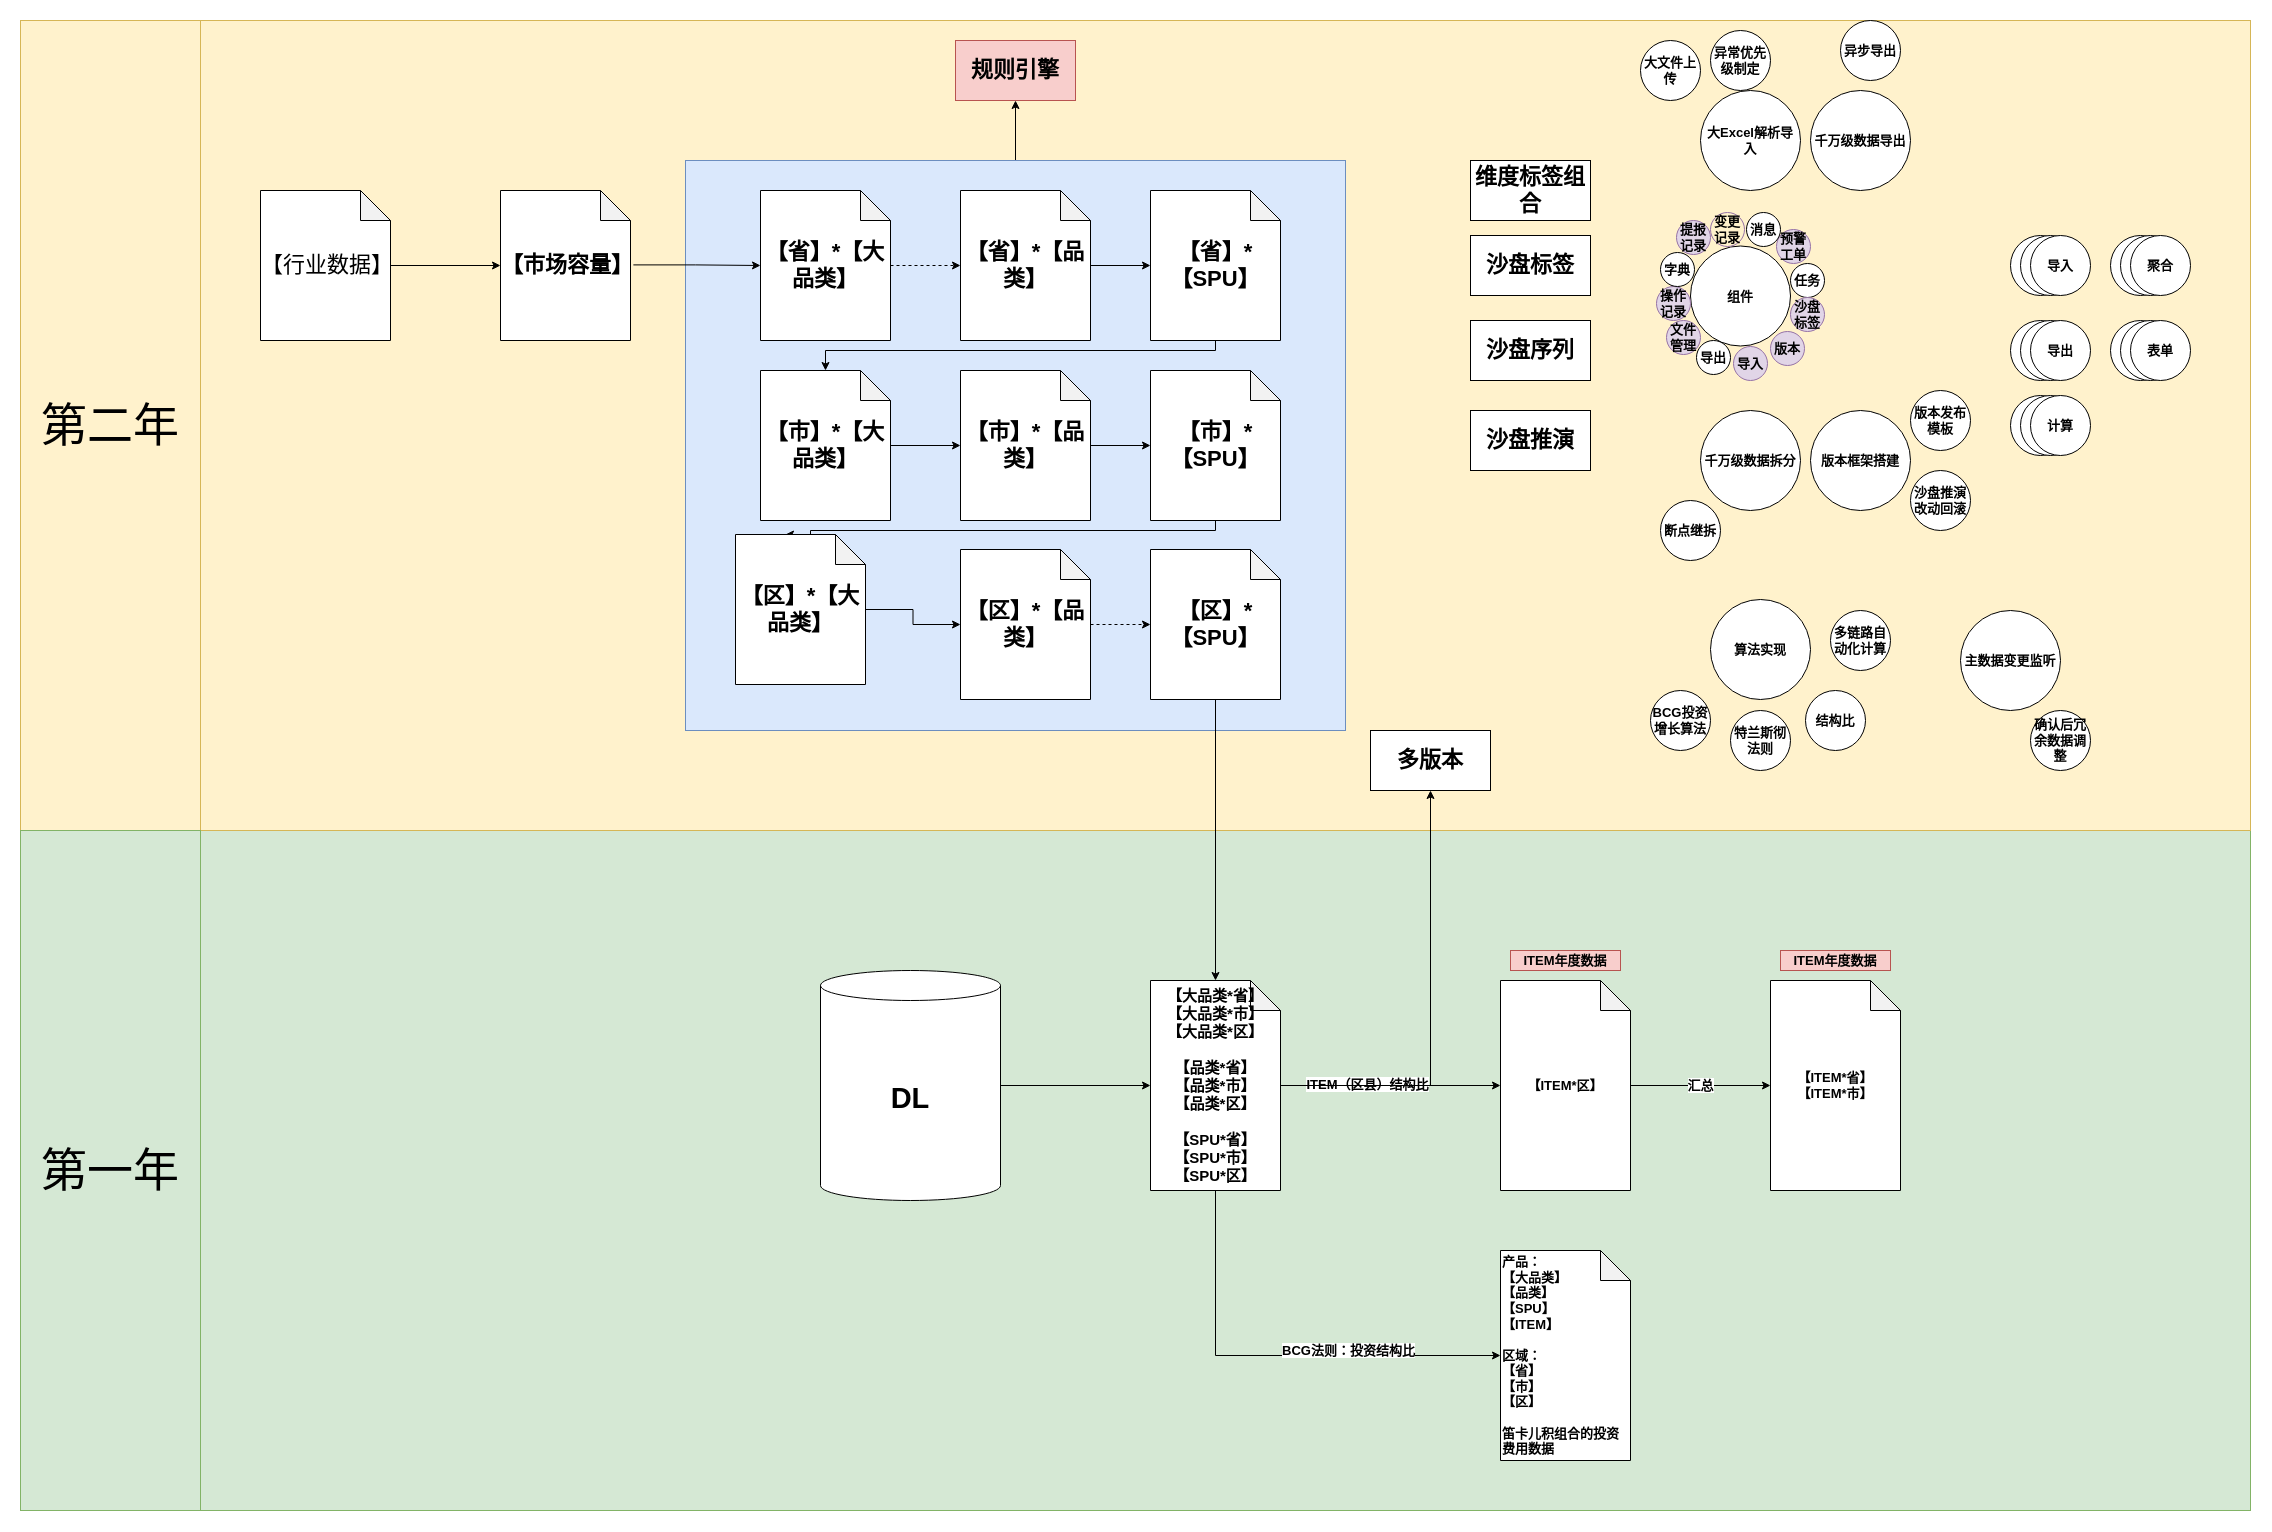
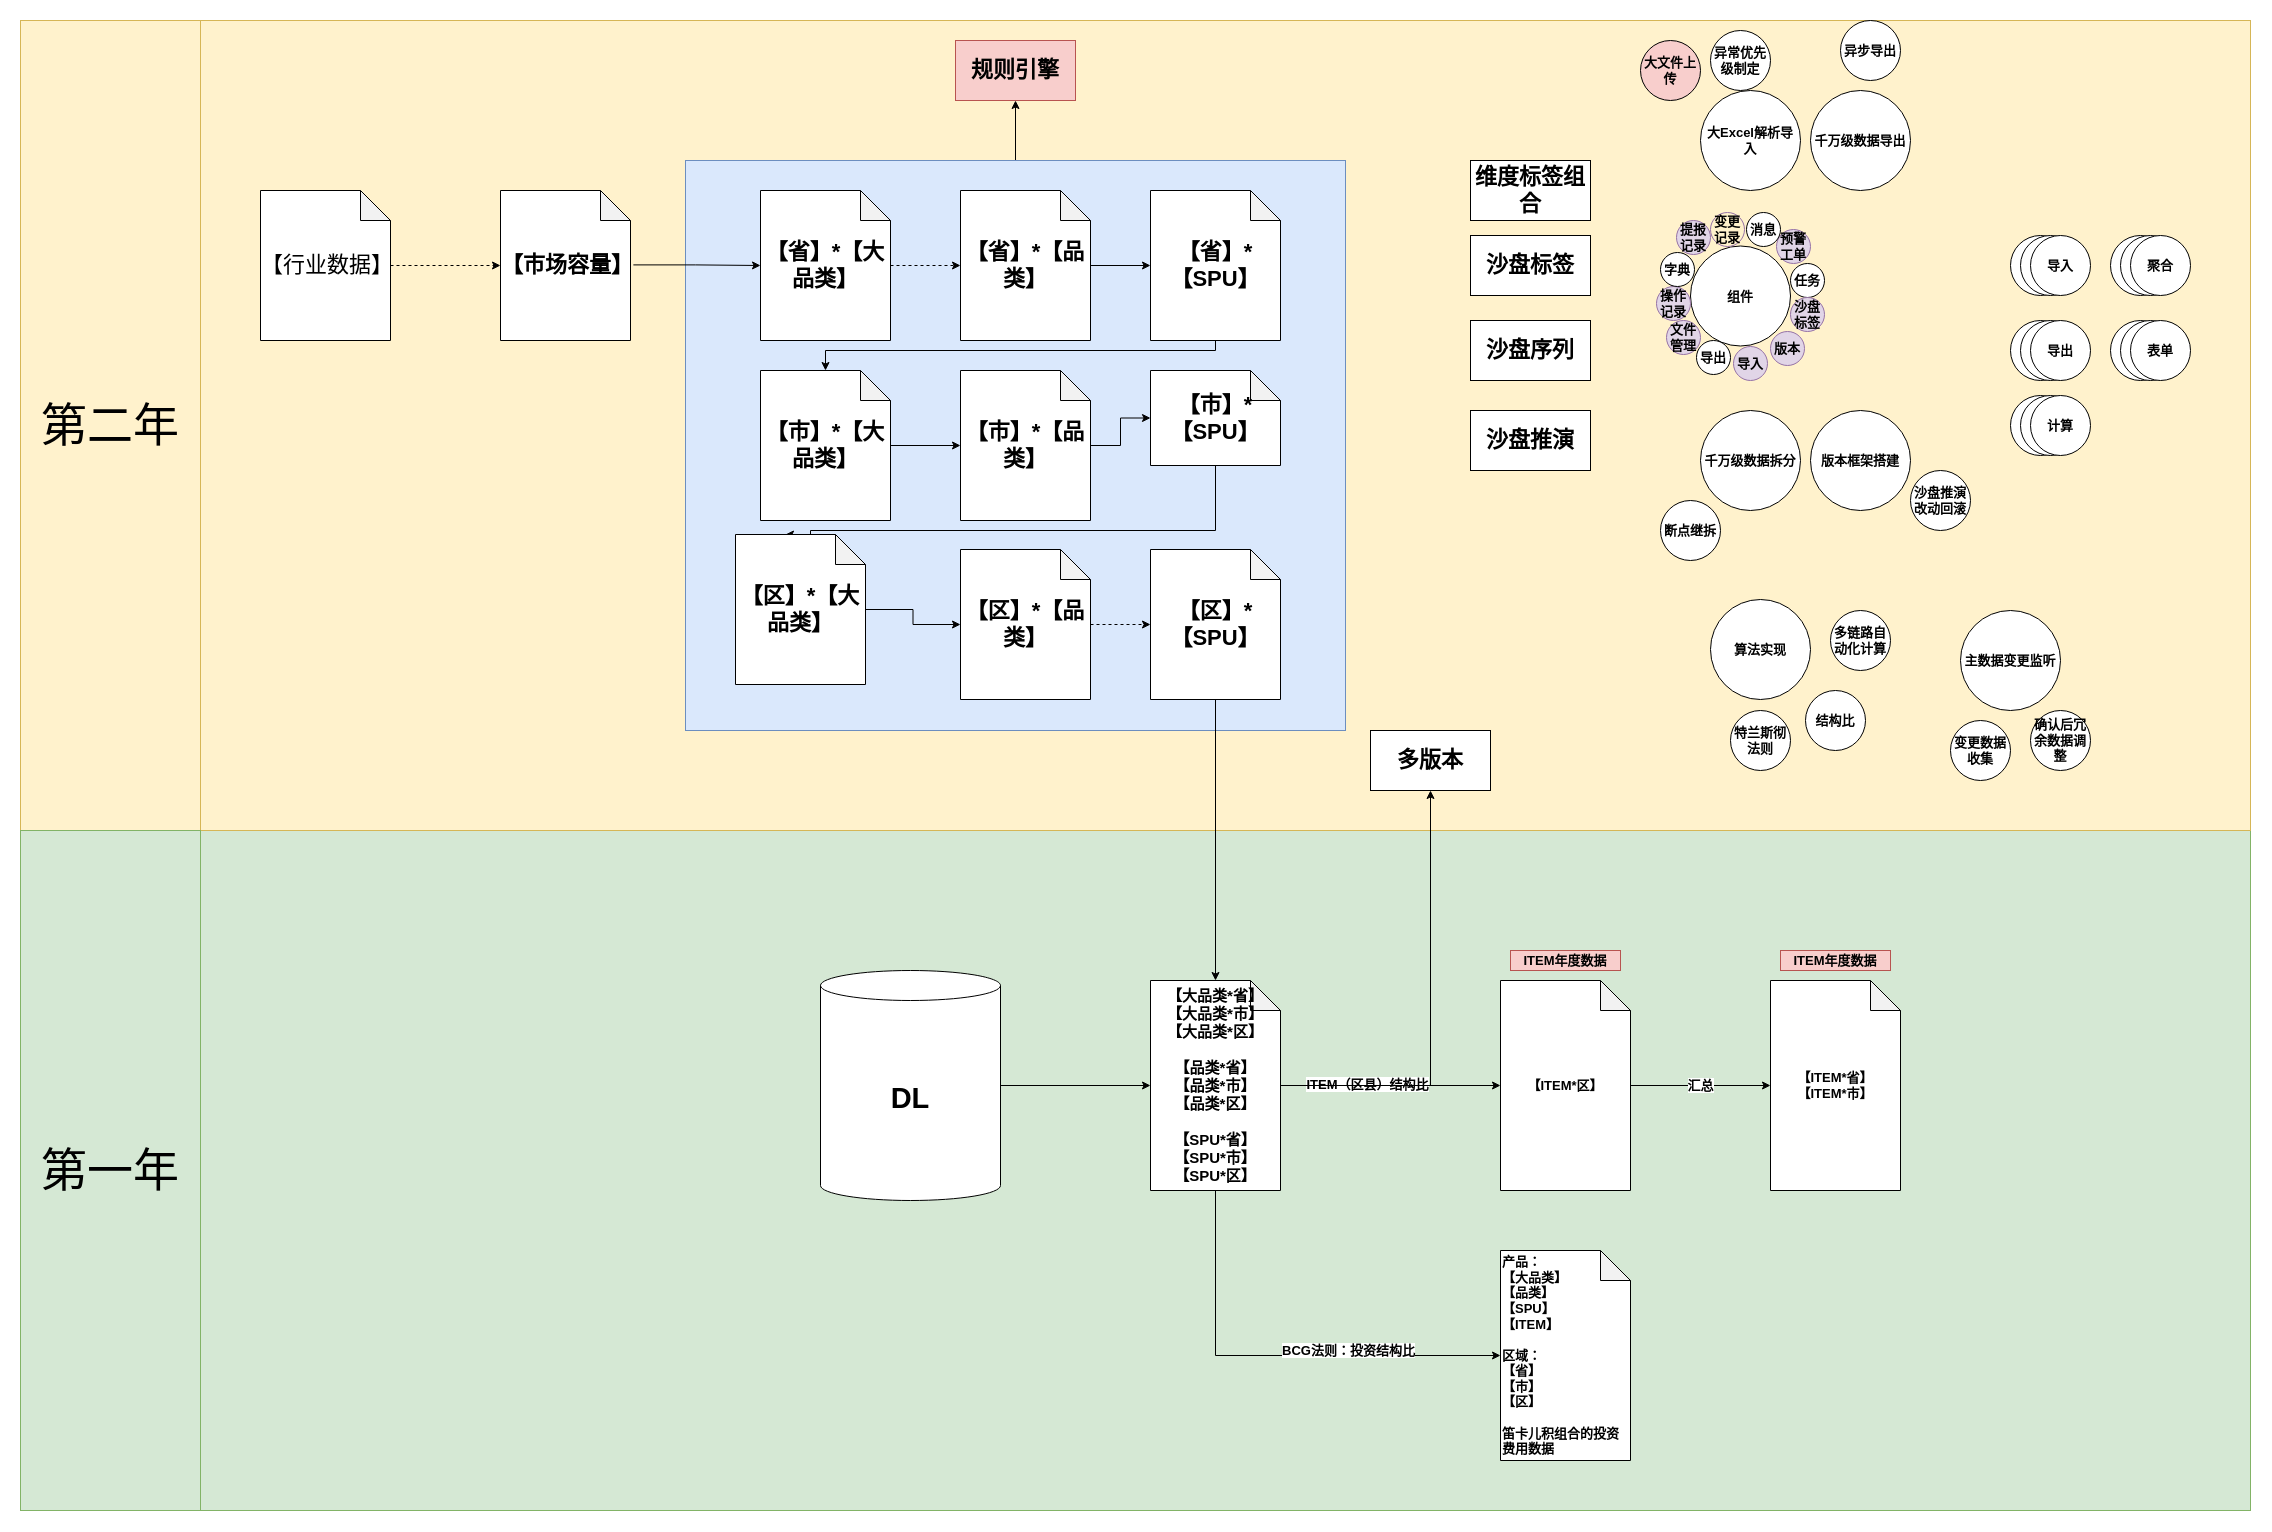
node "大文件上传": fillcolor #ffffff -> #f8cecc
edge "【行业数据】" -> "【市场容量】": style solid -> dashed
node "版本发布模板": removed
node "【市】*【SPU】": size 130x150 -> 130x95
node "BCG投资增长算法": removed
node "变更数据收集": added
